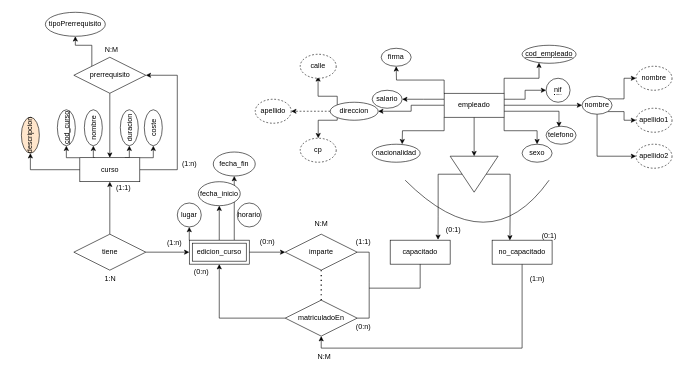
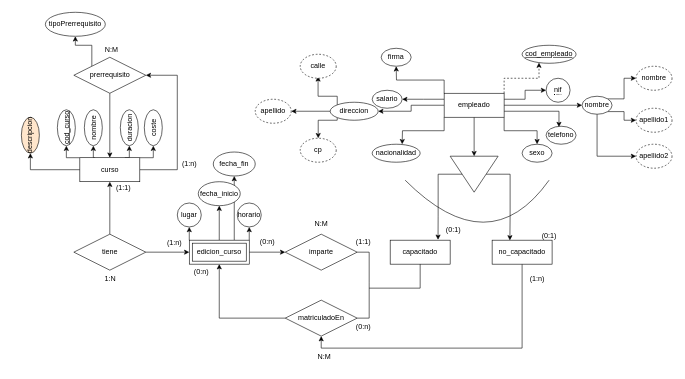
edge "empleado" -> "cod_empleado": style solid -> dashed
edge "direccion" -> "apellido": style dashed -> solid
edge "edicion_curso" -> "horario": added
edge "imparte" -- "matriculadoEn": removed
